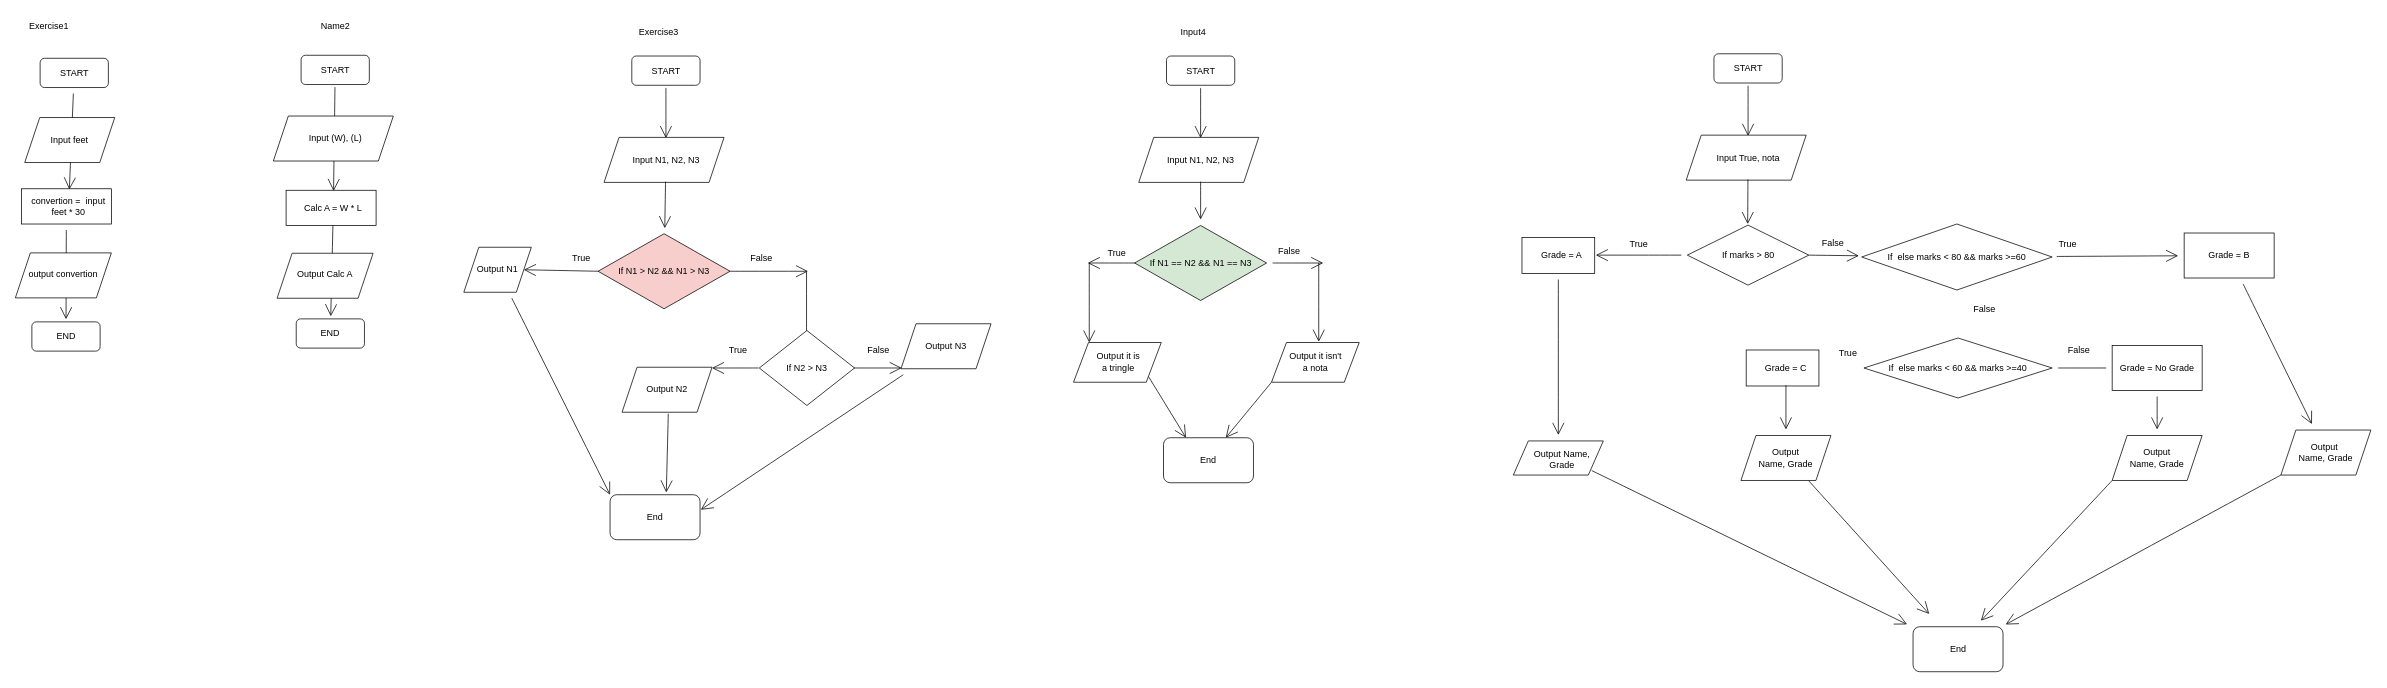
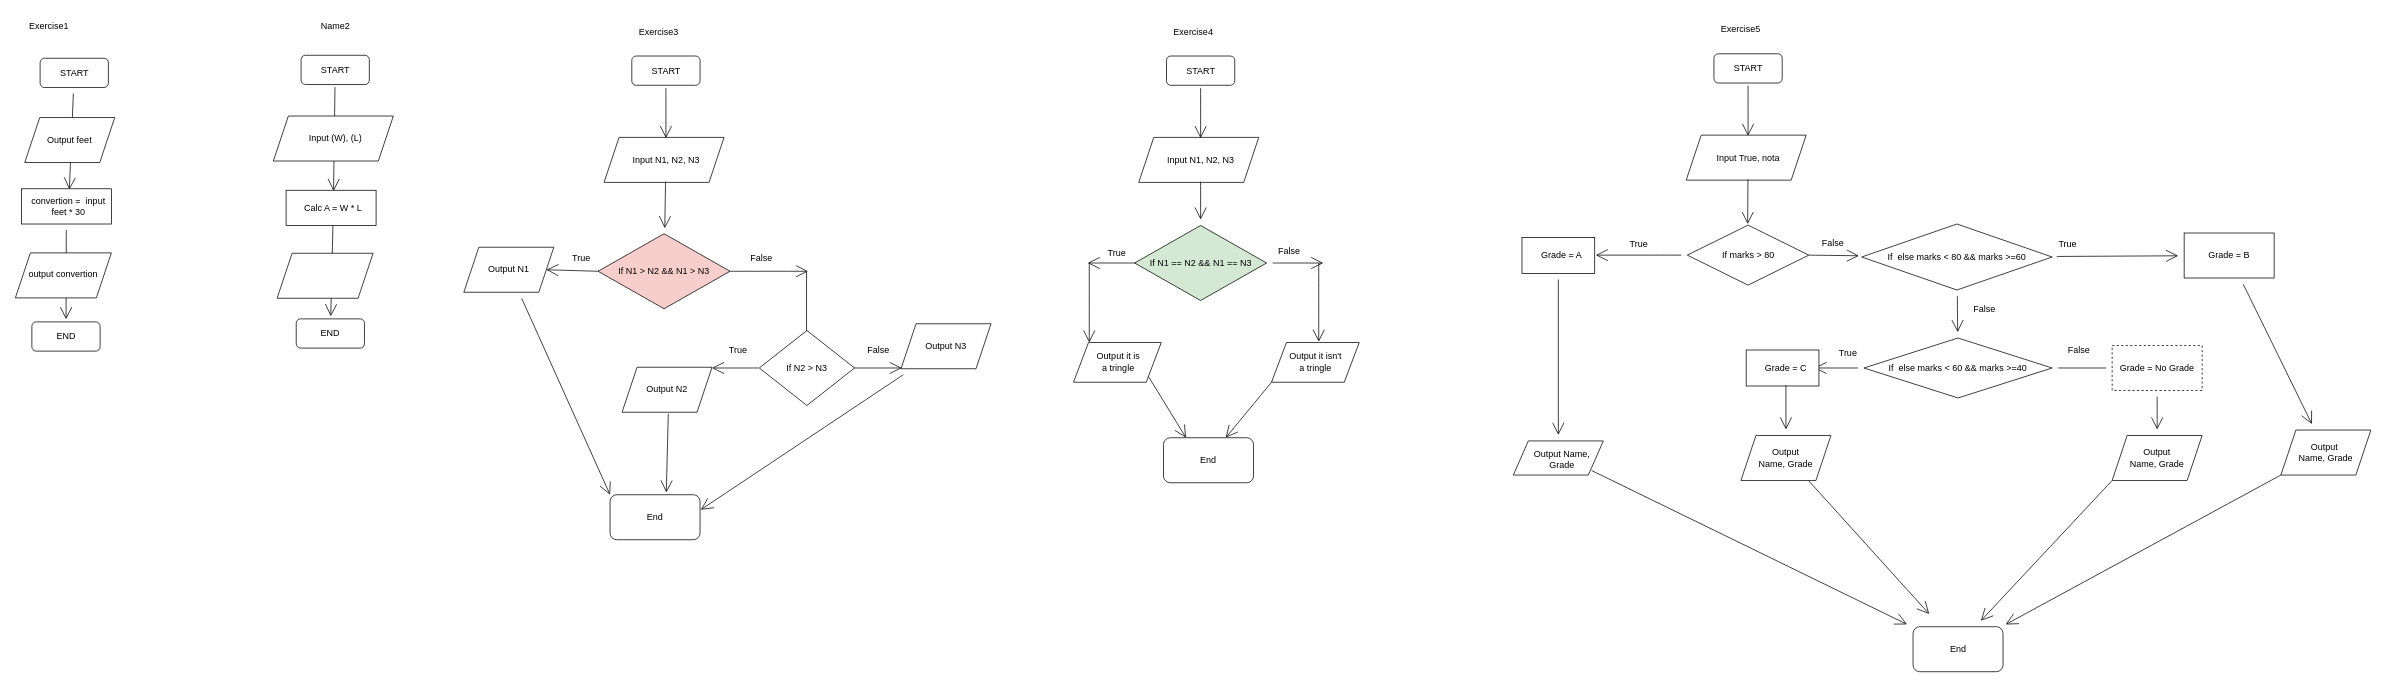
node "Exercise5": added
node "Input4": label "Input4" -> "Exercise4"
node "Input feet": label "Input feet" -> "Output feet"
node "Output N1": size 68x45 -> 90x45
node "Output Calc A": removed
edge "If else marks < 80 && marks >=60" -> "If else marks < 60 && marks >=40": added
node "Output it isn't a nota": label "Output it isn't a nota" -> "Output it isn't a tringle"
edge "If else marks < 60 && marks >=40" -> "Grade = C": added
node "Grade = No Grade": style solid -> dashed
